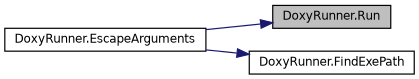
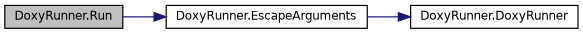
edge "DoxyRunner.EscapeArguments" -> "DoxyRunner.Run": reversed
node "DoxyRunner.FindExePath": label "DoxyRunner.FindExePath" -> "DoxyRunner.DoxyRunner"
